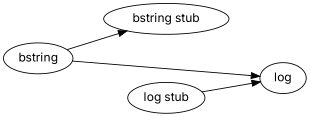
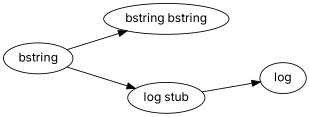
node "bstring stub": label "bstring stub" -> "bstring bstring"
edge "bstring" -> "log": now "bstring" -> "log stub"
